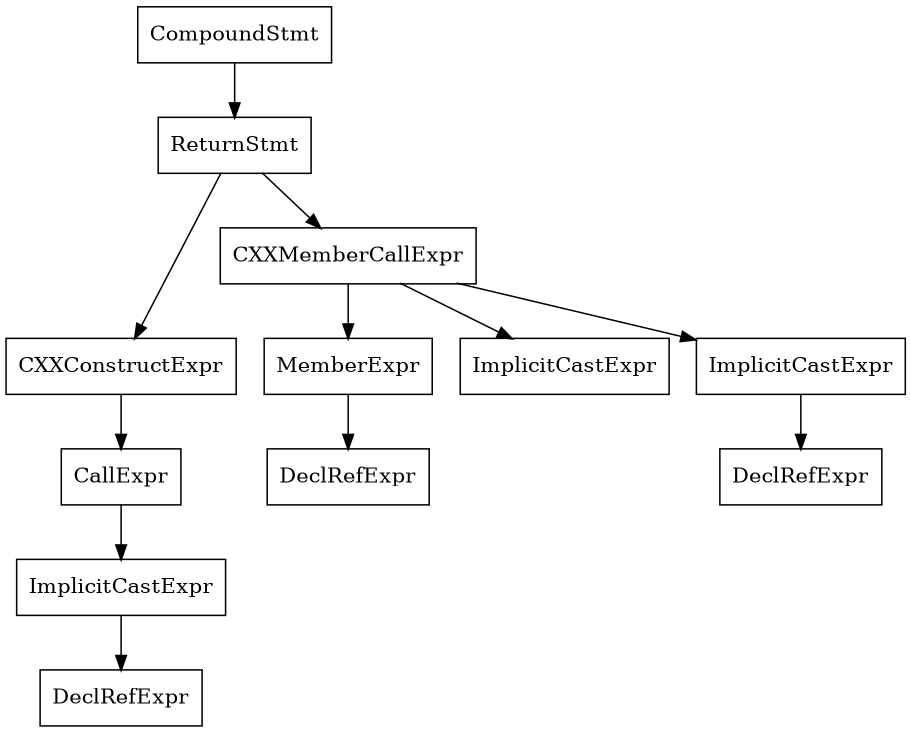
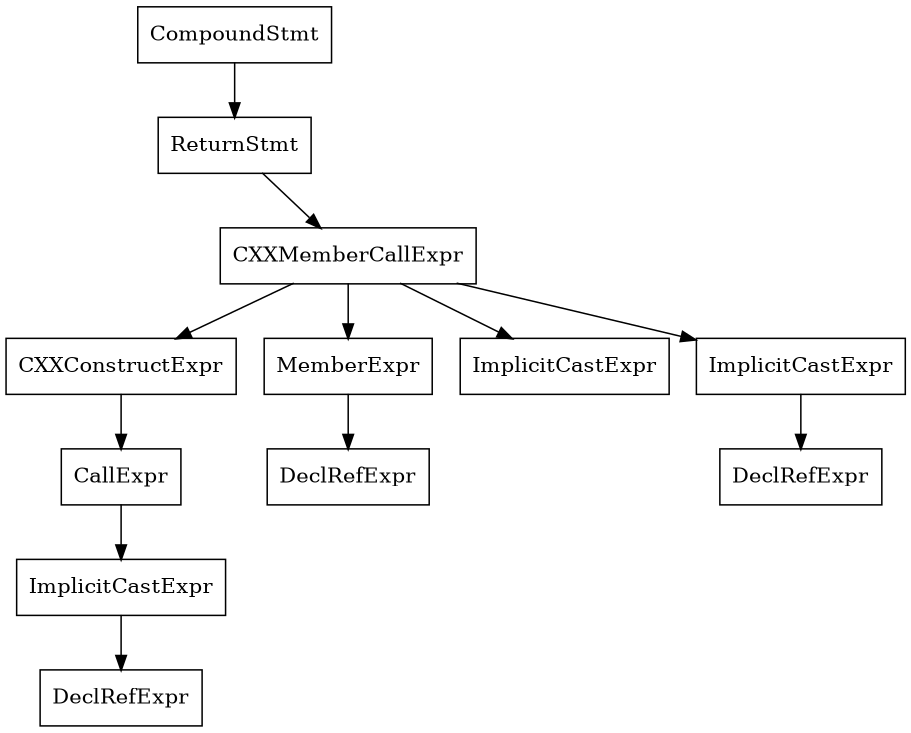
edge "ReturnStmt" -> "CXXConstructExpr": now "CXXMemberCallExpr" -> "CXXConstructExpr"
